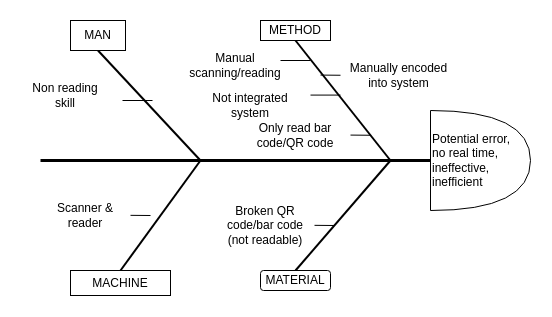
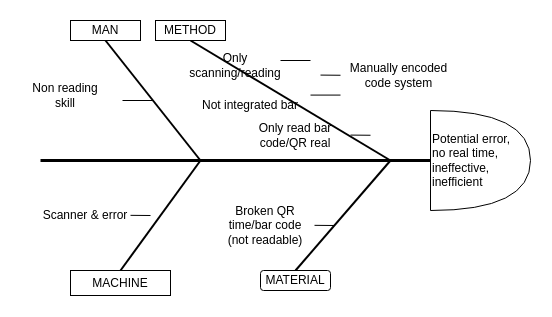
node "METHOD": moved (296, 31) -> (191, 31)
node "MAN": size 55x30 -> 70x20
node "Manual scanning/reading": label "Manual scanning/reading" -> "Only scanning/reading"
node "Manually encoded into system": label "Manually encoded into system" -> "Manually encoded code system"
node "Not integrated system": label "Not integrated system" -> "Not integrated bar"
node "Only read bar code/QR code": label "Only read bar code/QR code" -> "Only read bar code/QR real"
node "Scanner & reader": label "Scanner & reader" -> "Scanner & error"
node "Broken QR code/bar code (not readable)": label "Broken QR code/bar code (not readable)" -> "Broken QR time/bar code (not readable)"
